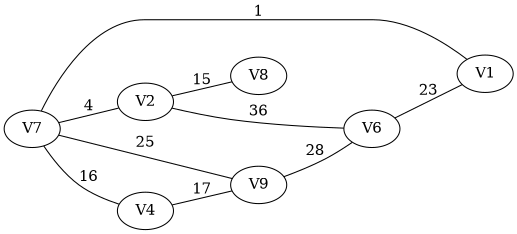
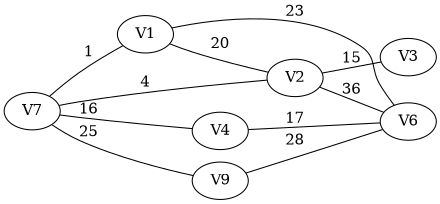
edge "V1" -- "V2": added, label "20"
node "V8": label "V8" -> "V3"
edge "V9" -- "V4": now "V6" -- "V4"
